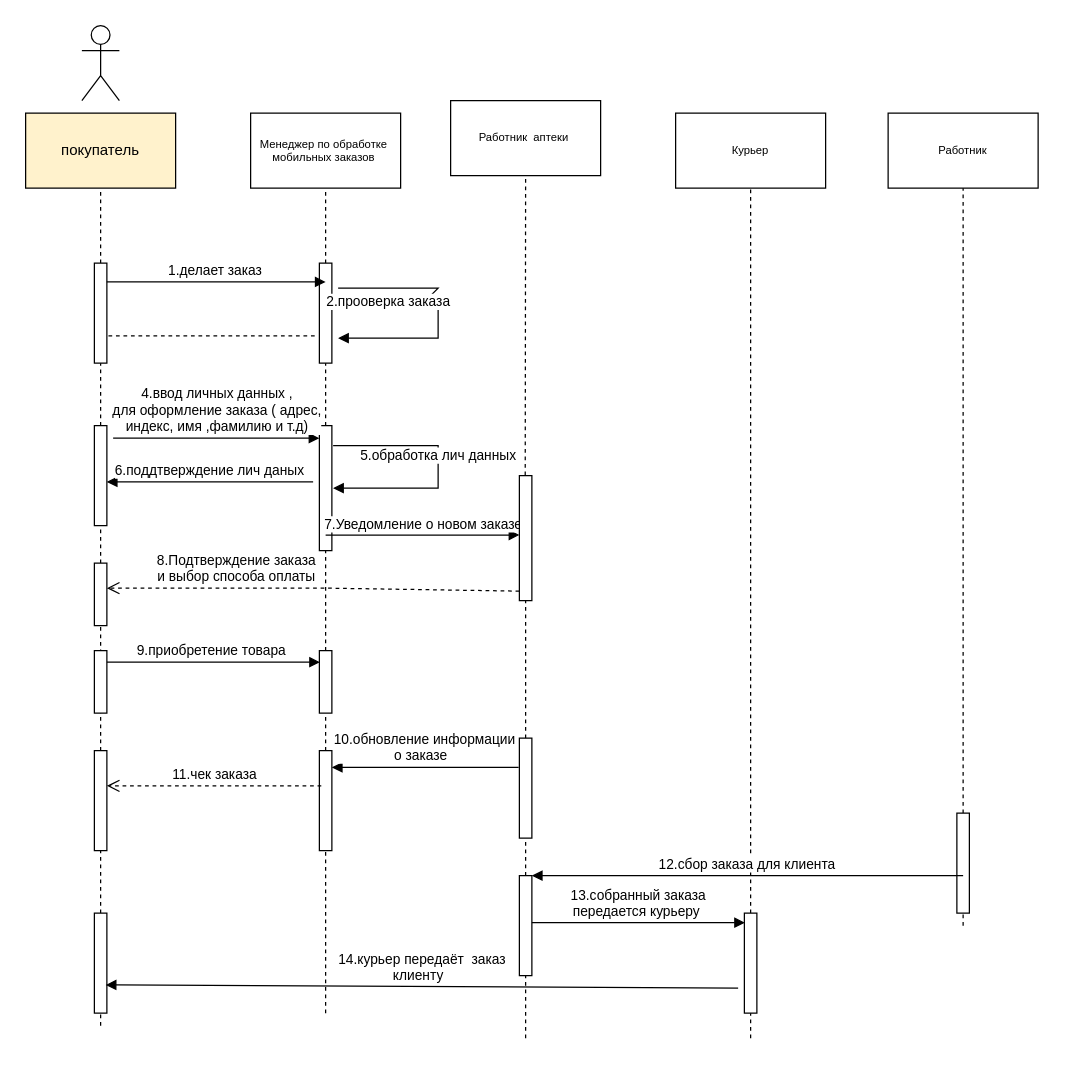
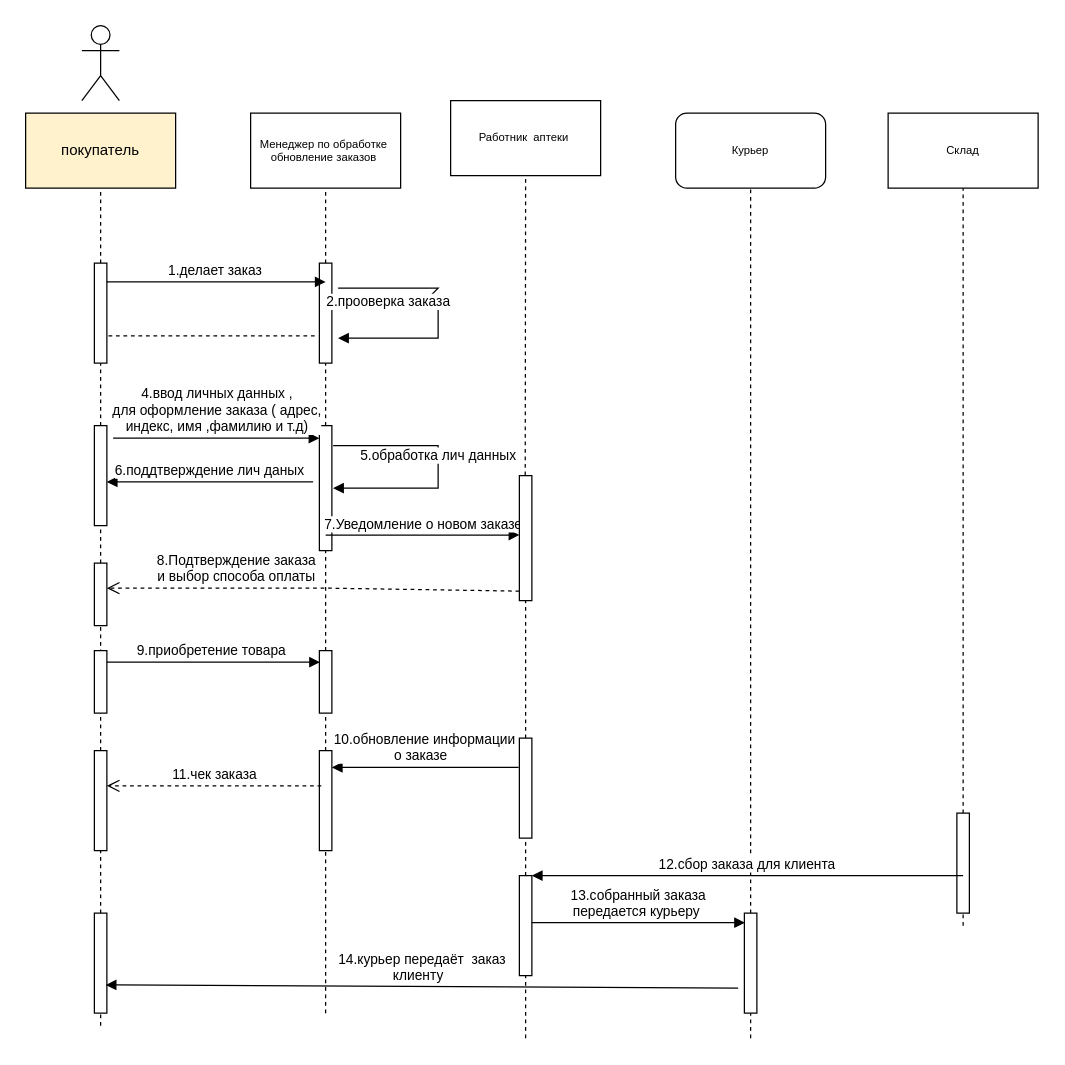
node "Менеджер по обработке мобильных заказов": label "Менеджер по обработке мобильных заказов" -> "Менеджер по обработке обновление заказов"
node "Курьер": shape rectangle -> rounded rectangle
node "Работник": label "Работник" -> "Склад"
